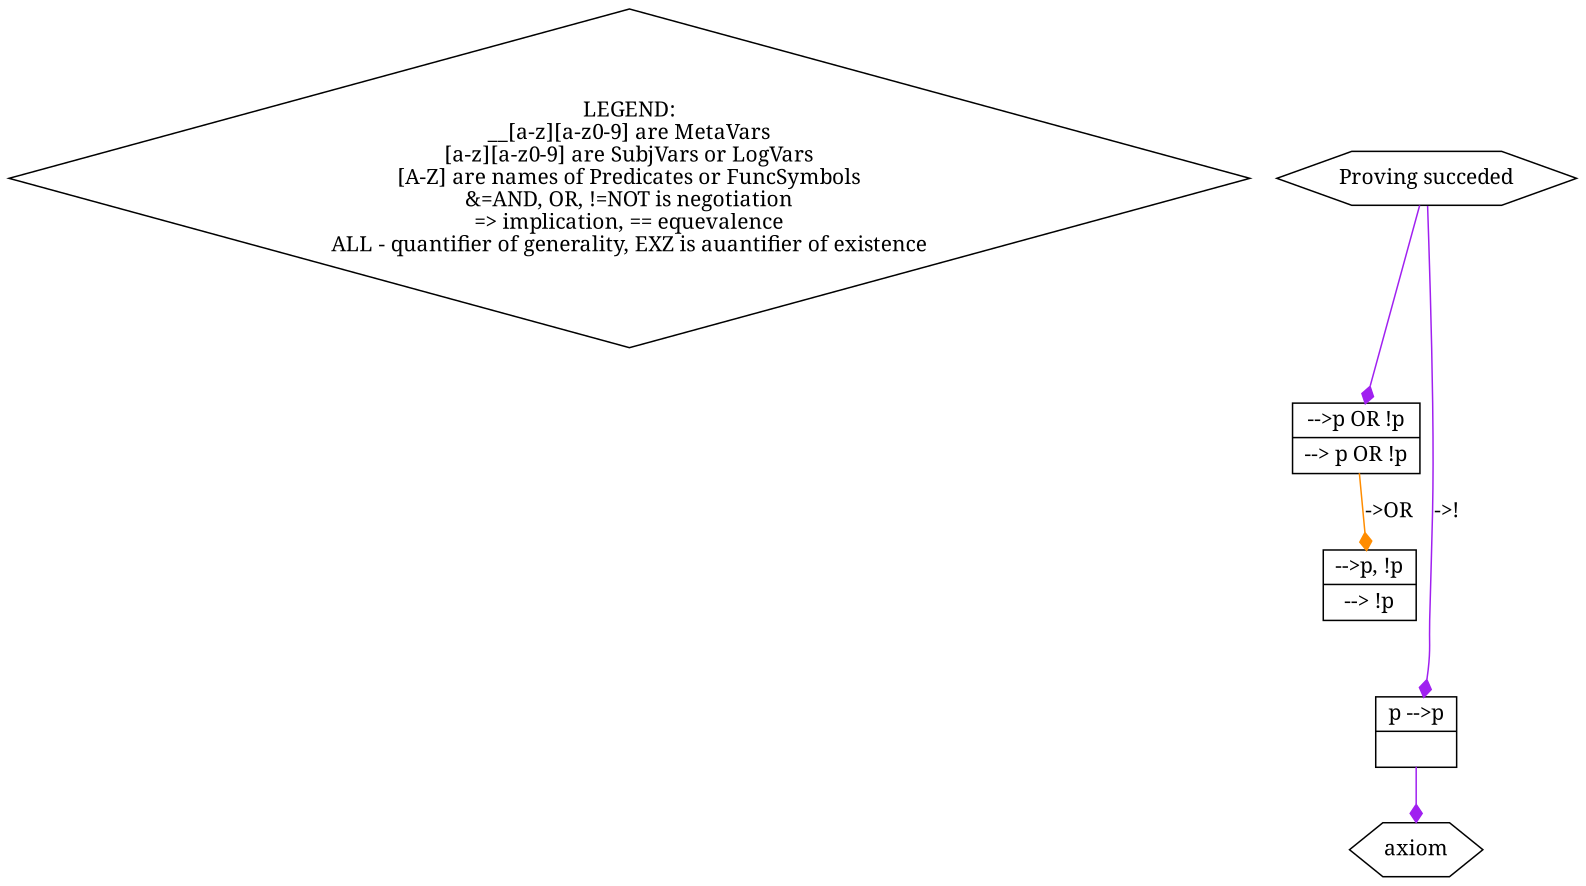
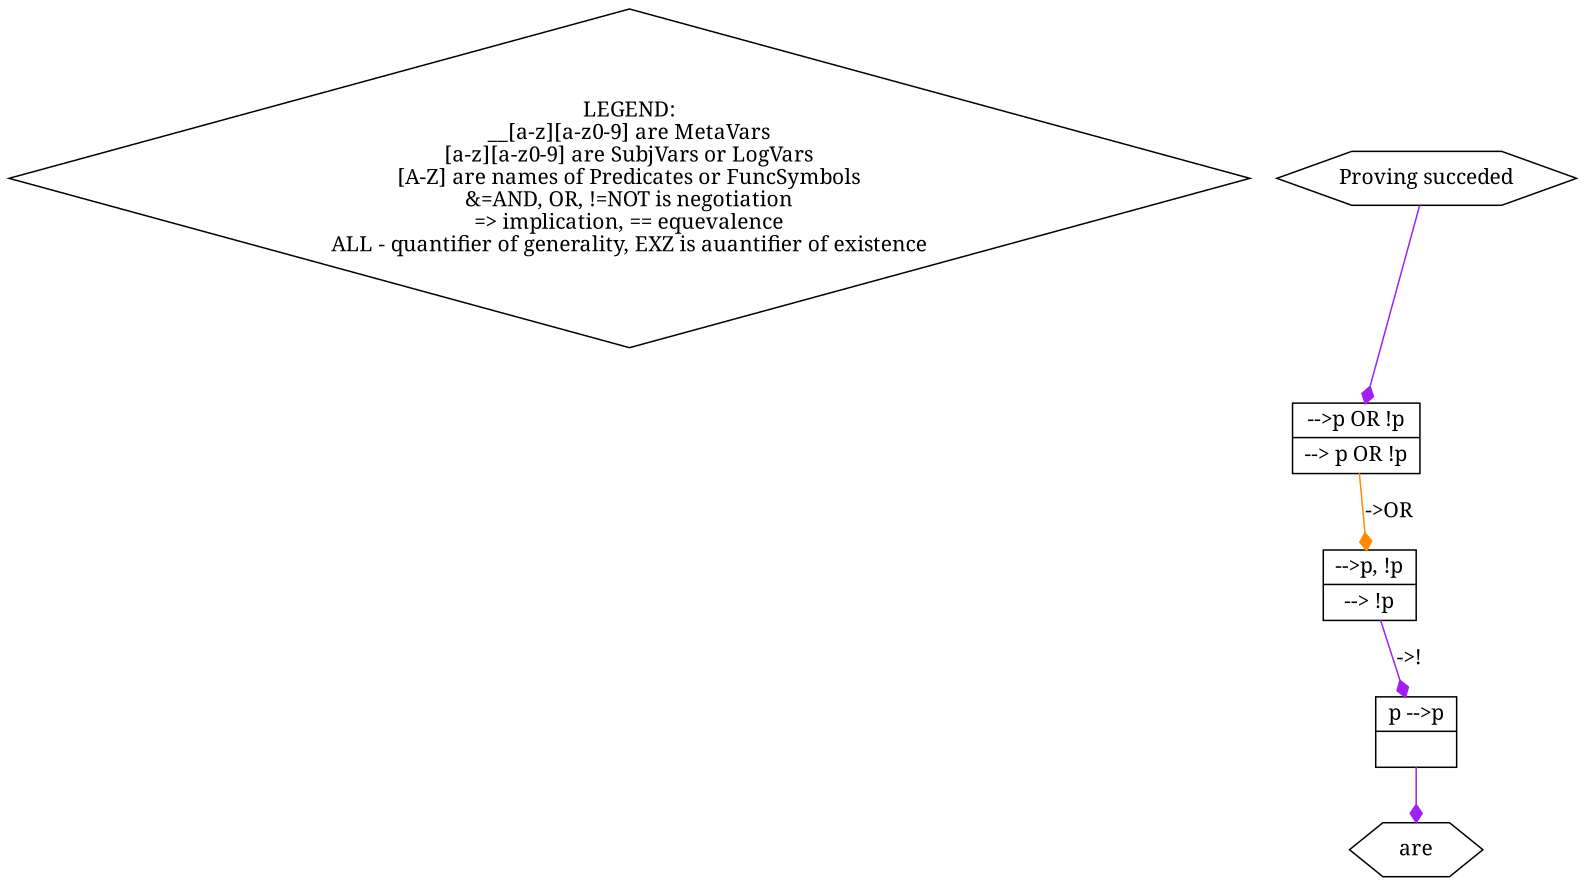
edge "Proving succeded" -> "p -->p": now "-->p, !p" -> "p -->p"
node "axiom": label "axiom" -> "are"
